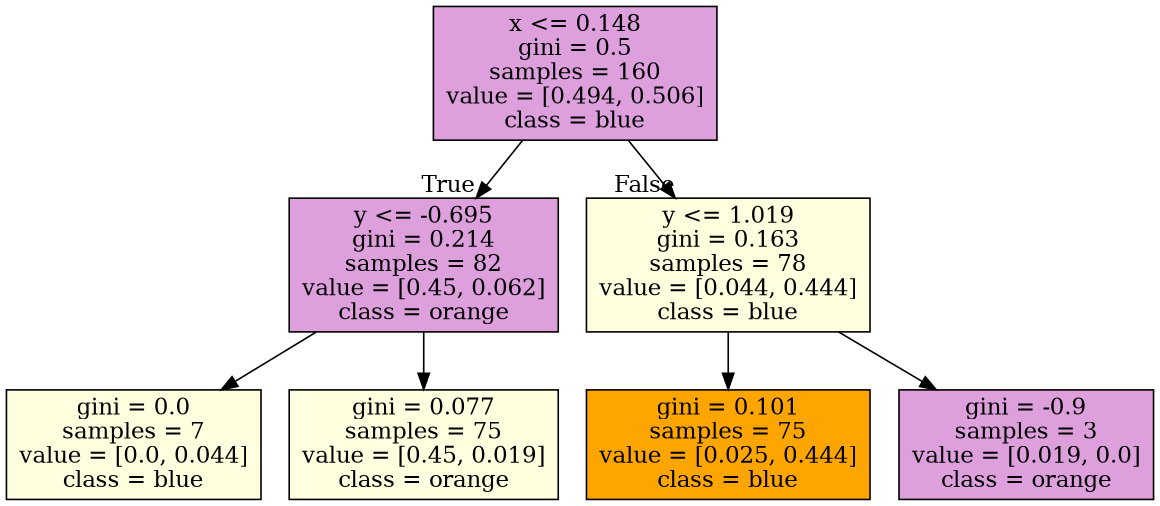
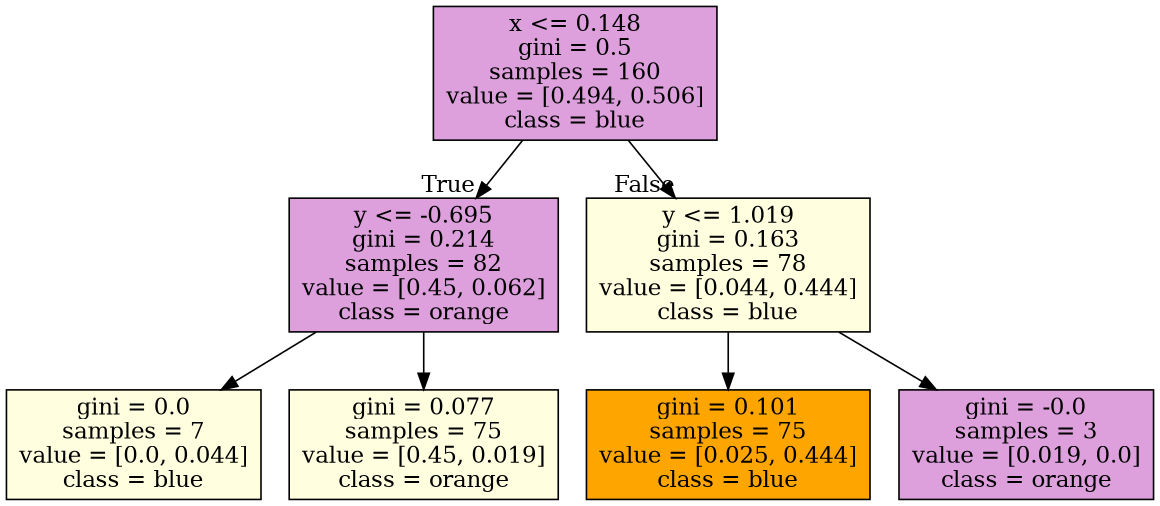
node "gini = -0.9 samples = 3 value = [0.019, 0.0] class = orange": label "gini = -0.9 samples = 3 value = [0.019, 0.0] class = orange" -> "gini = -0.0 samples = 3 value = [0.019, 0.0] class = orange"
